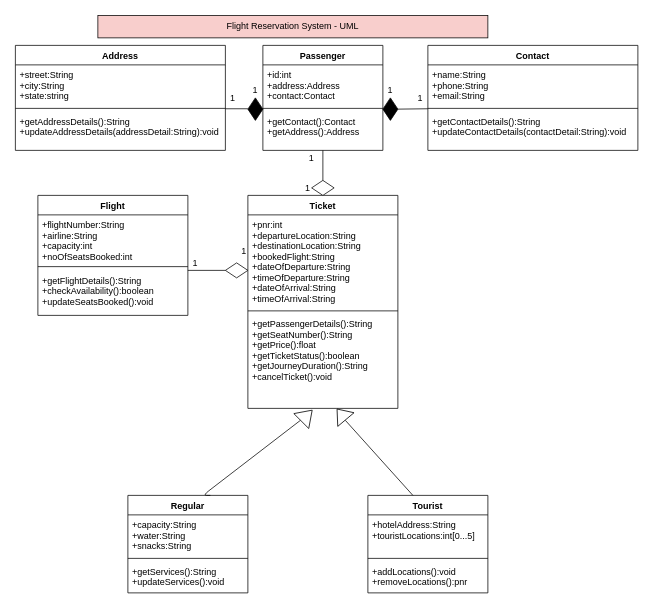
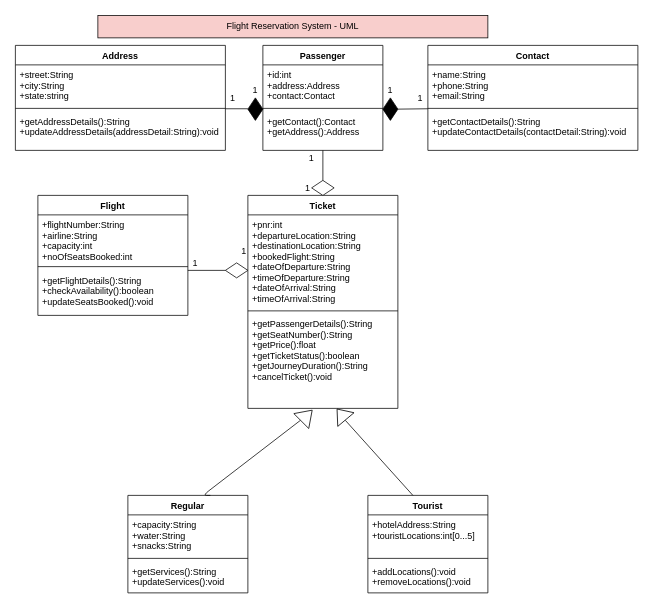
node "+addLocations():void +removeLocations():pnr": label "+addLocations():void +removeLocations():pnr" -> "+addLocations():void +removeLocations():void"
